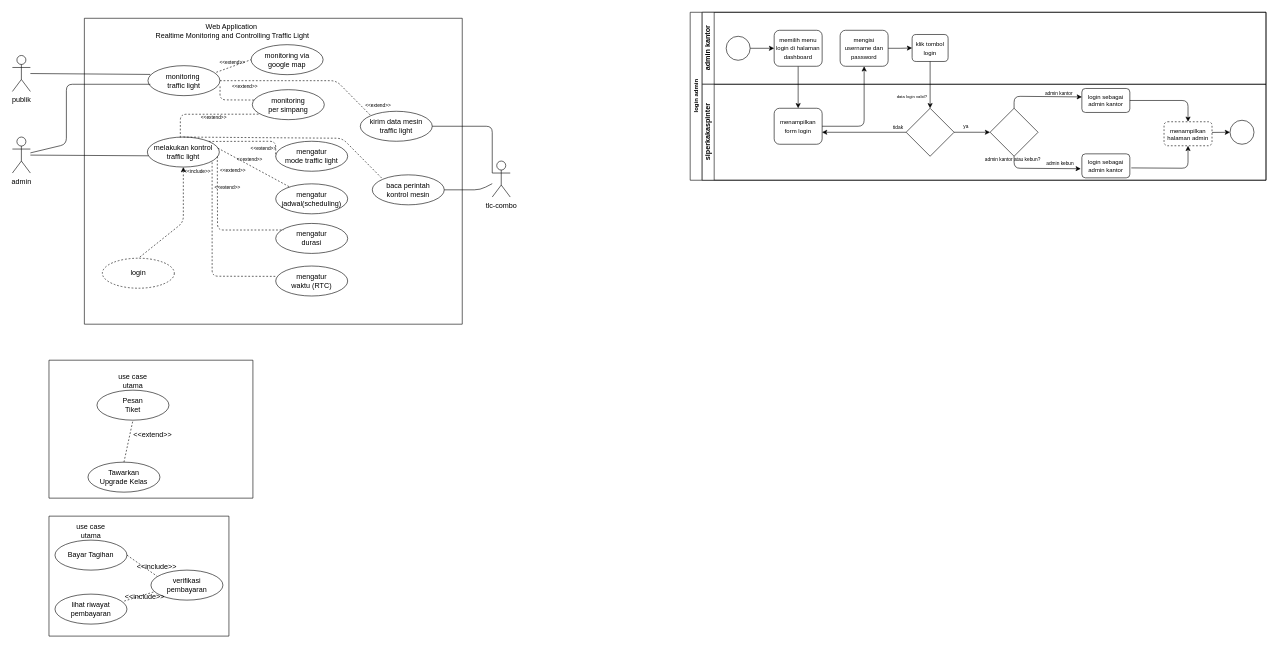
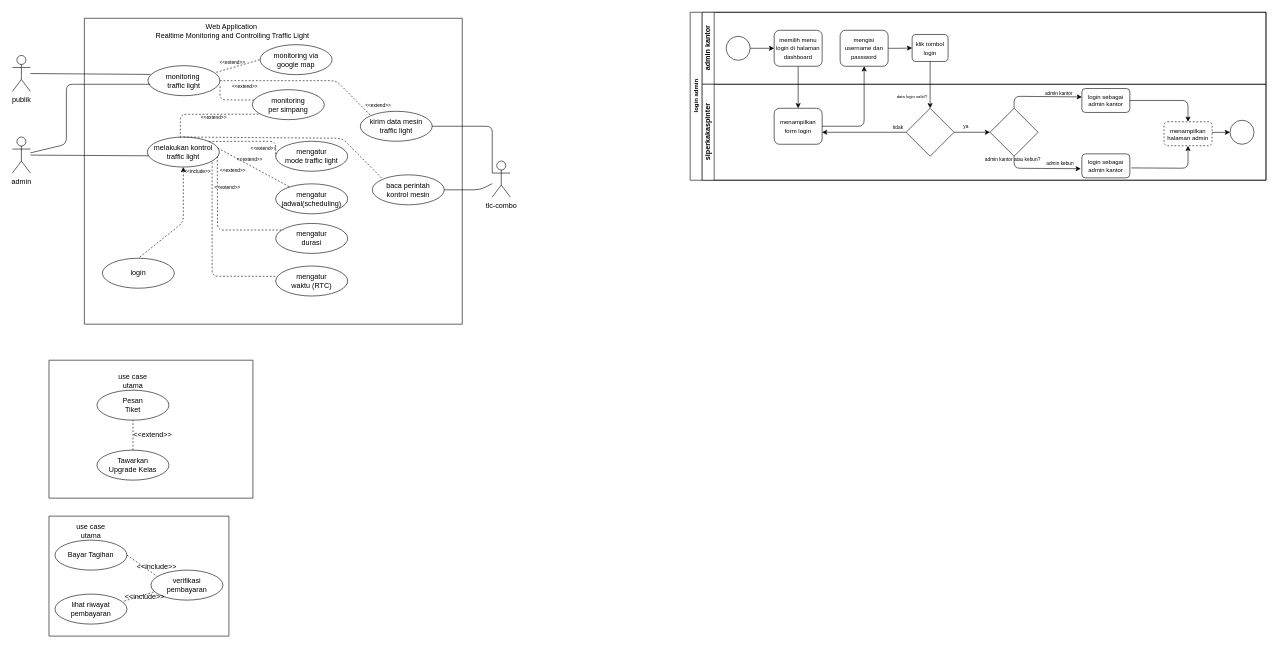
node "monitoring via google map": moved (287, 60) -> (296, 60)
node "login": style dashed -> solid
node "Tawarkan Upgrade Kelas": moved (124, 477) -> (133, 465)
